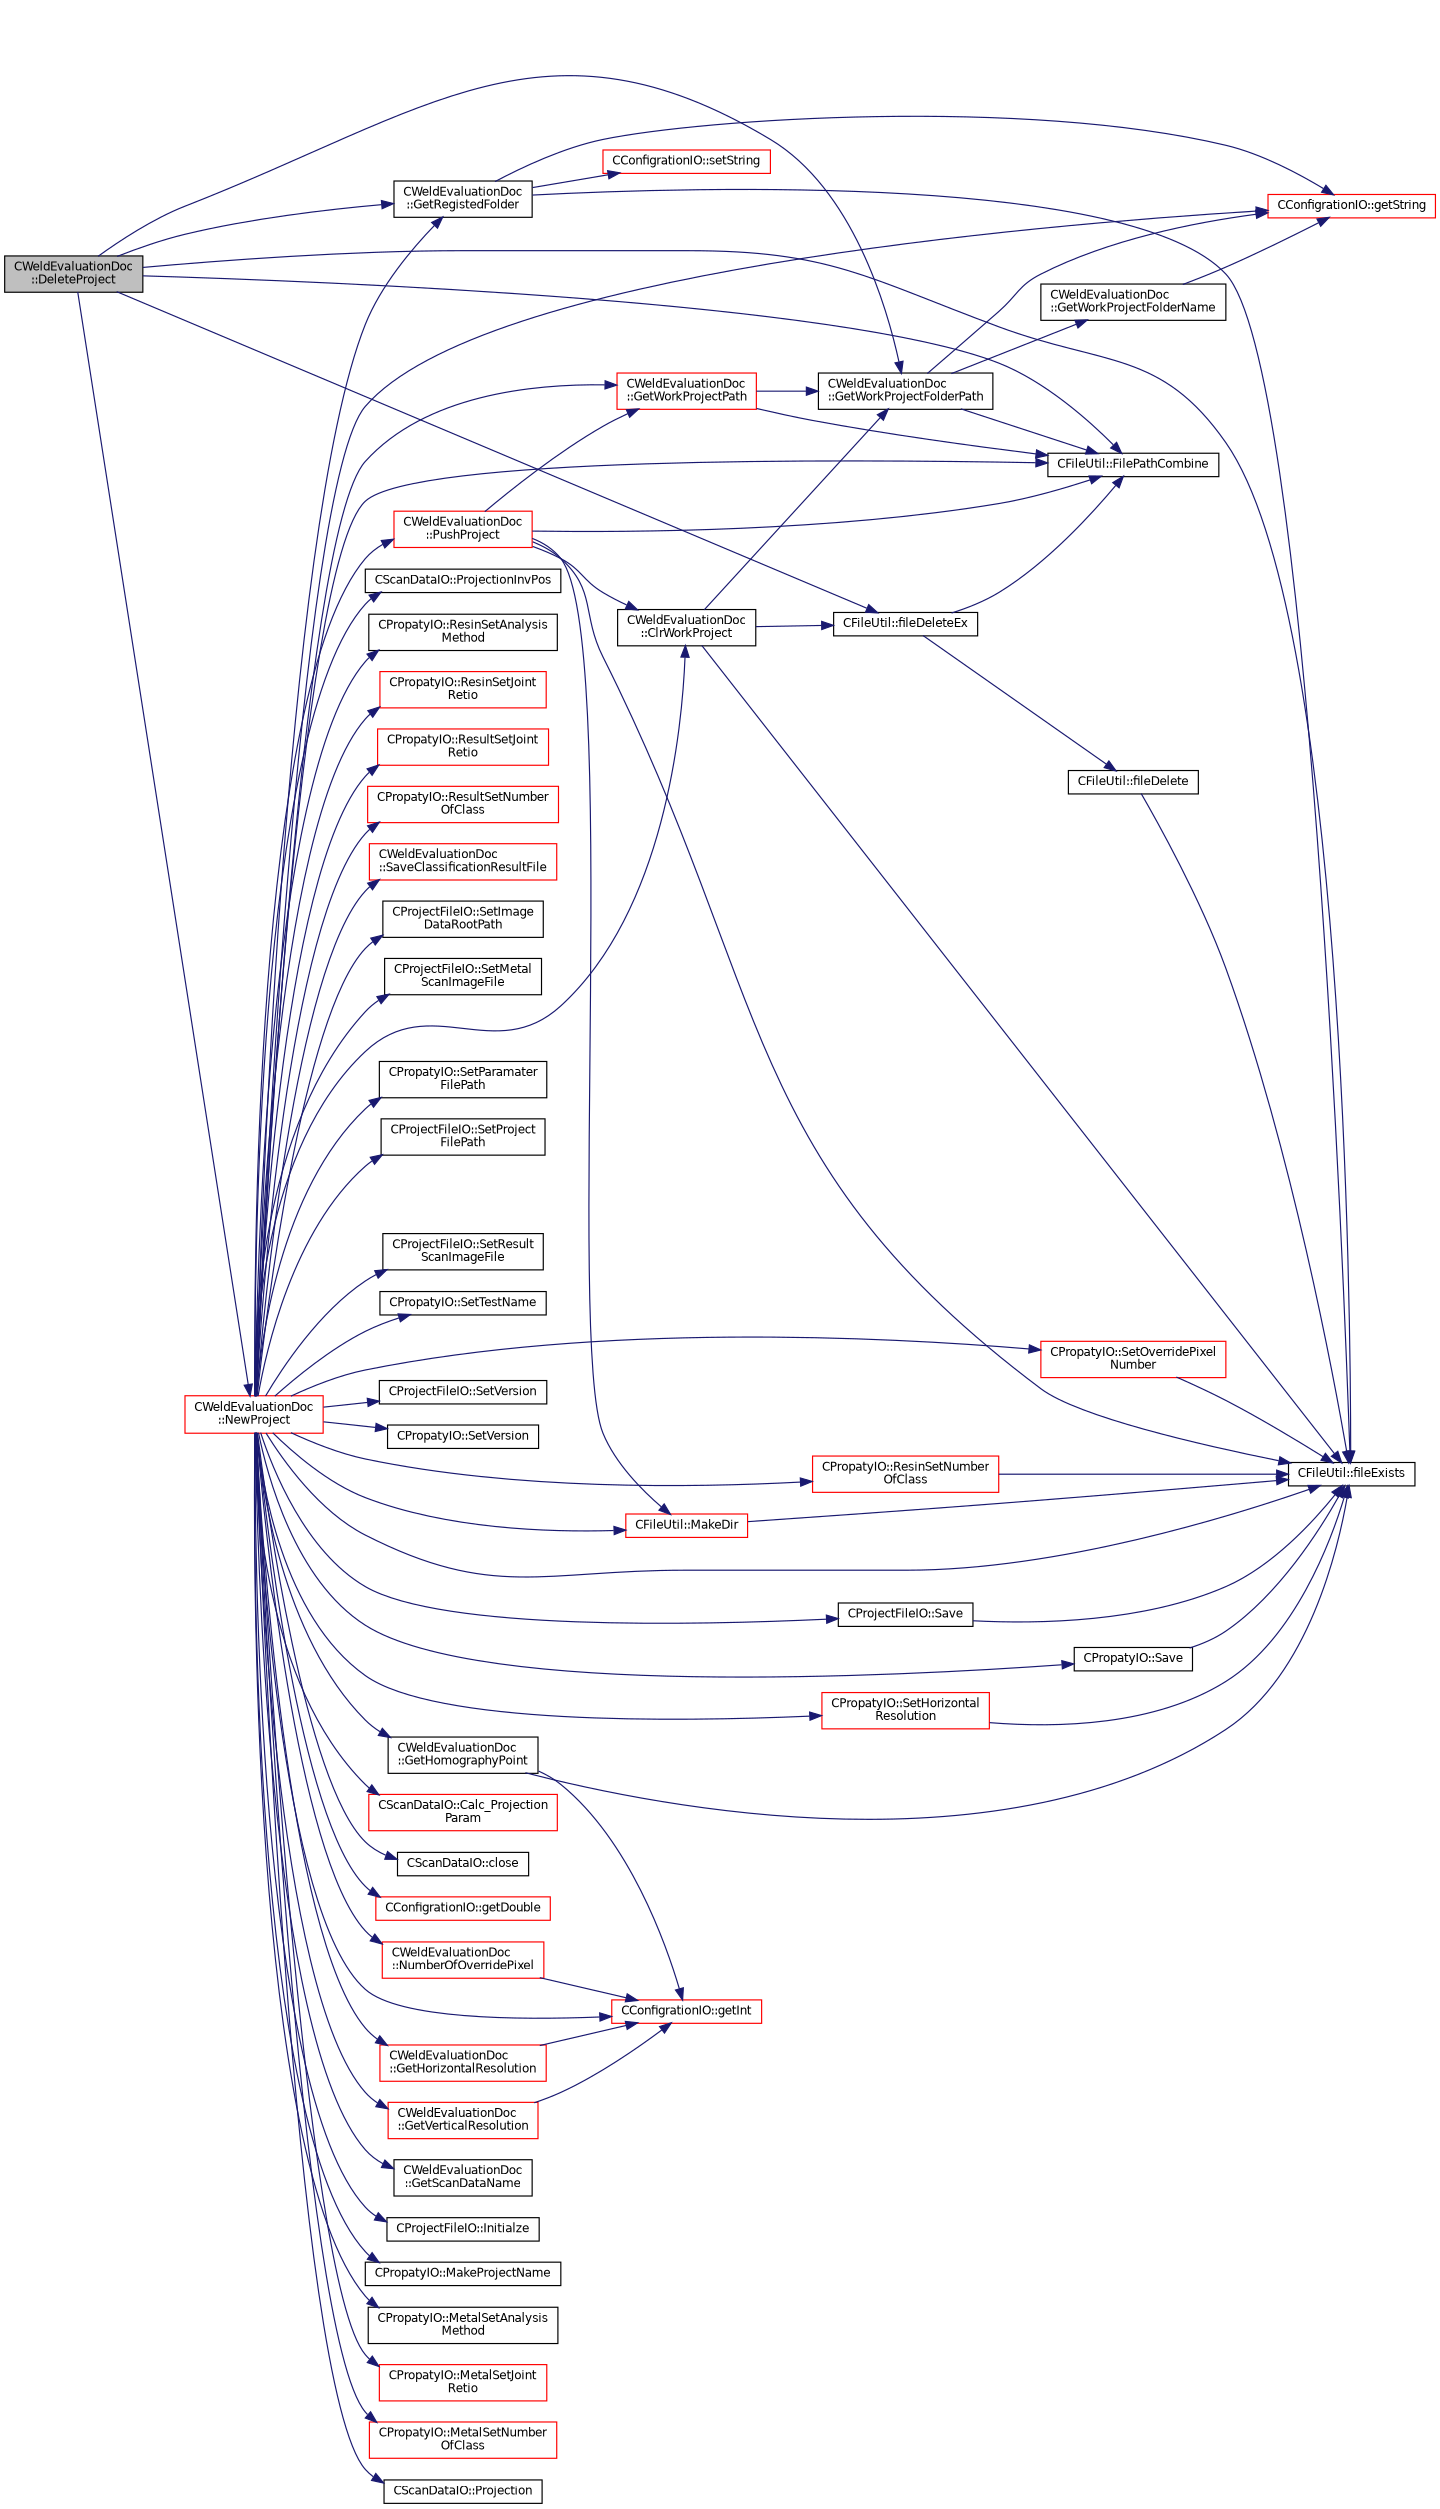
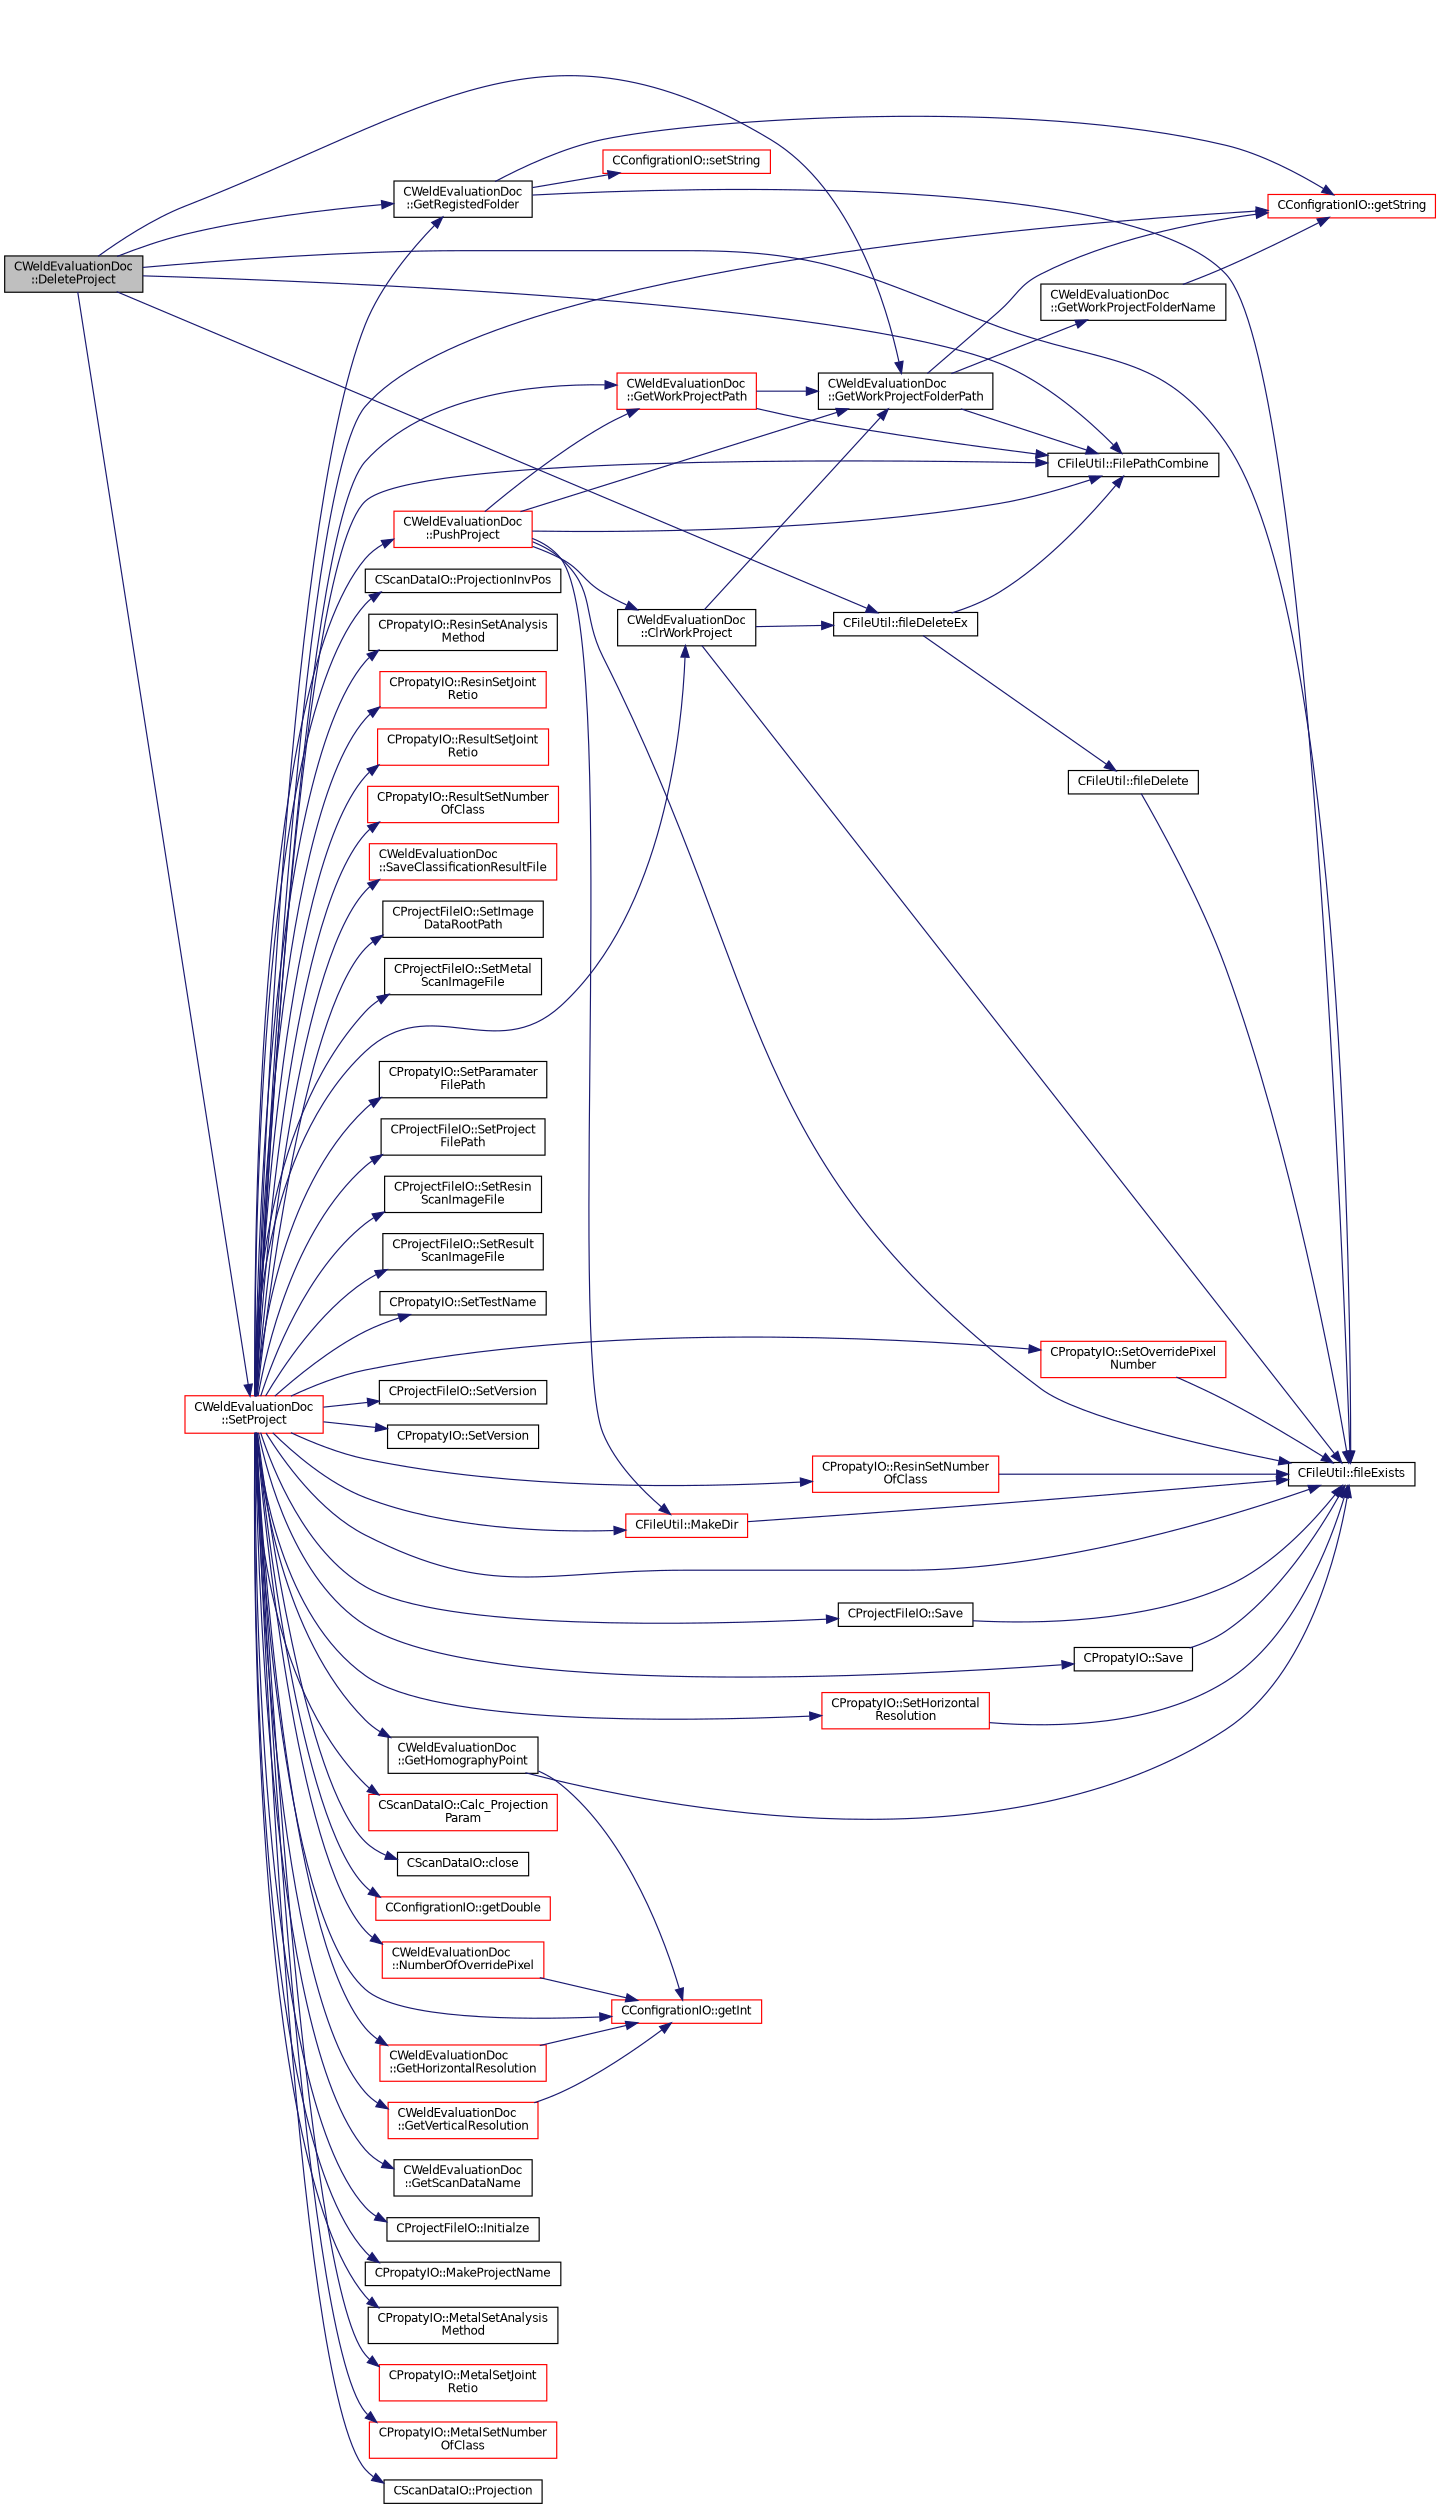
edge "CWeldEvaluationDoc ::PushProject" -> "CWeldEvaluationDoc ::GetWorkProjectFolderPath": added
node "CProjectFileIO::SetResin ScanImageFile": added
node "CWeldEvaluationDoc ::NewProject": label "CWeldEvaluationDoc ::NewProject" -> "CWeldEvaluationDoc ::SetProject"
